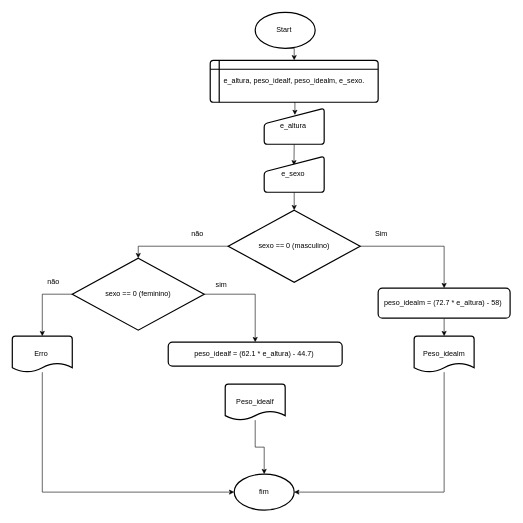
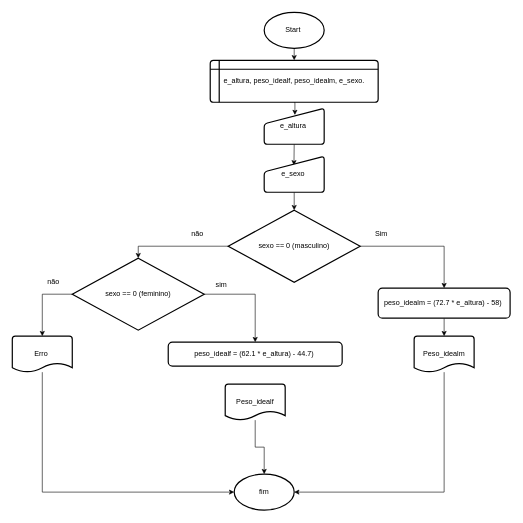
node "Start": moved (285, 30) -> (294, 30)
